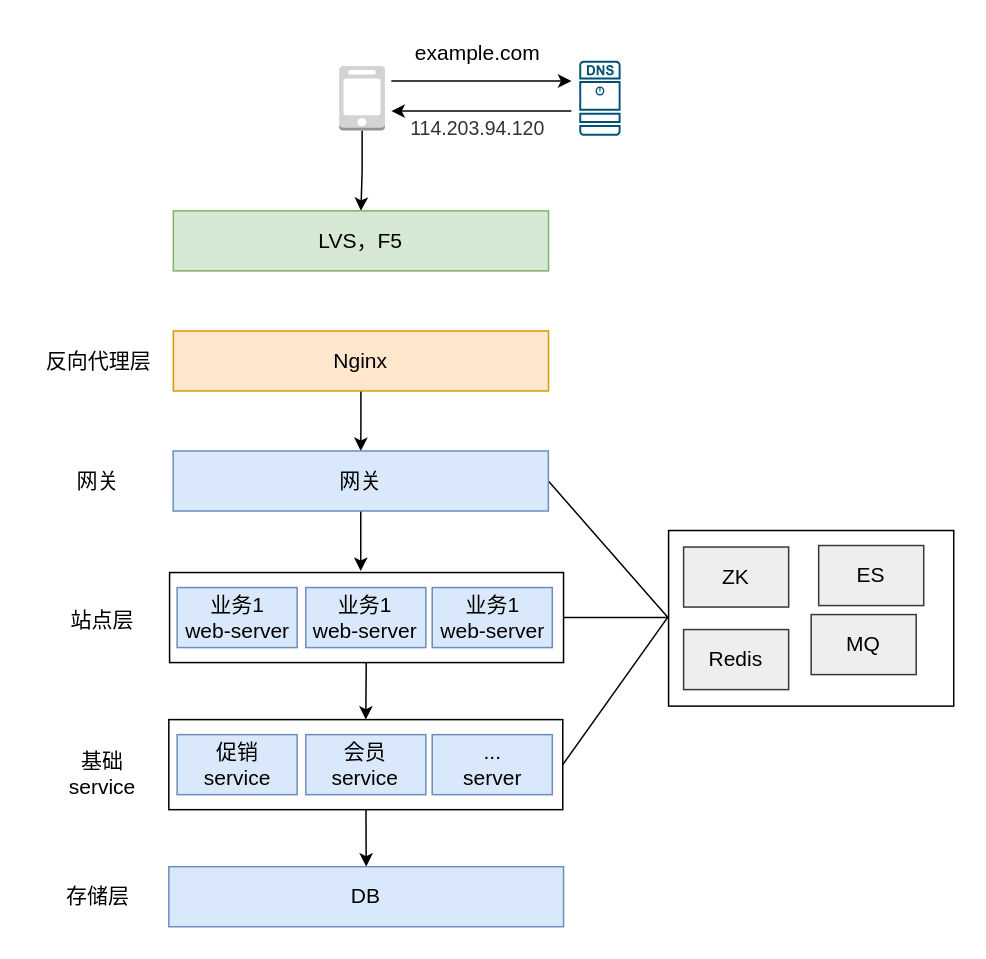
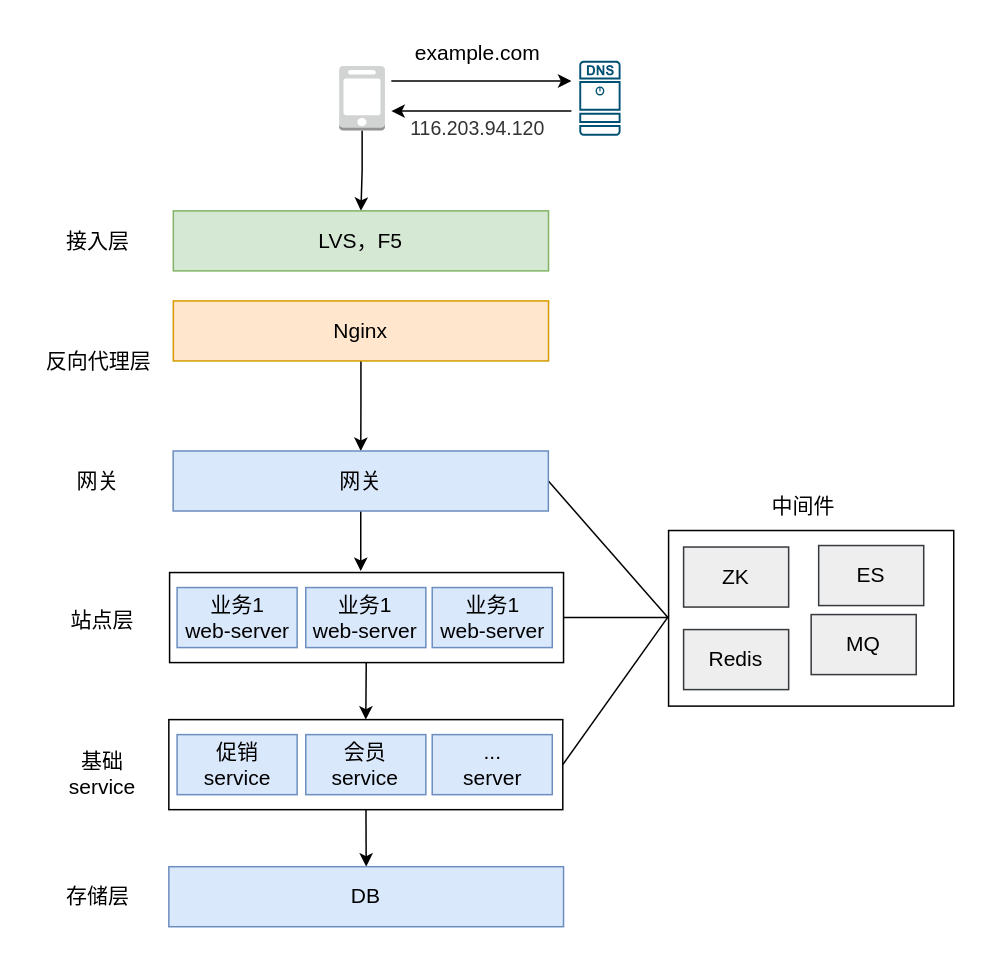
node "114.203.94.120": label "114.203.94.120" -> "116.203.94.120"
node "接入层": added
node "Nginx": moved (361, 361) -> (361, 331)
node "中间件": added
